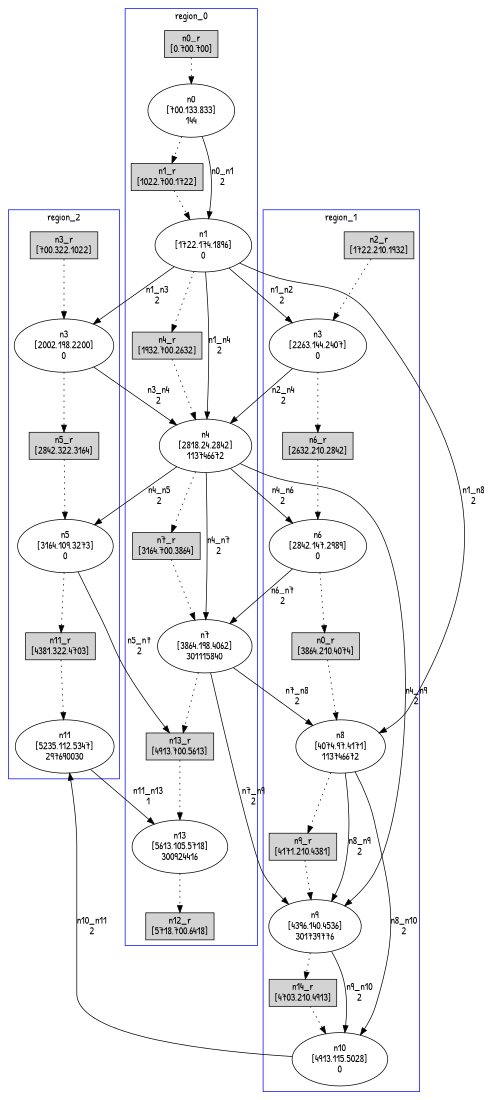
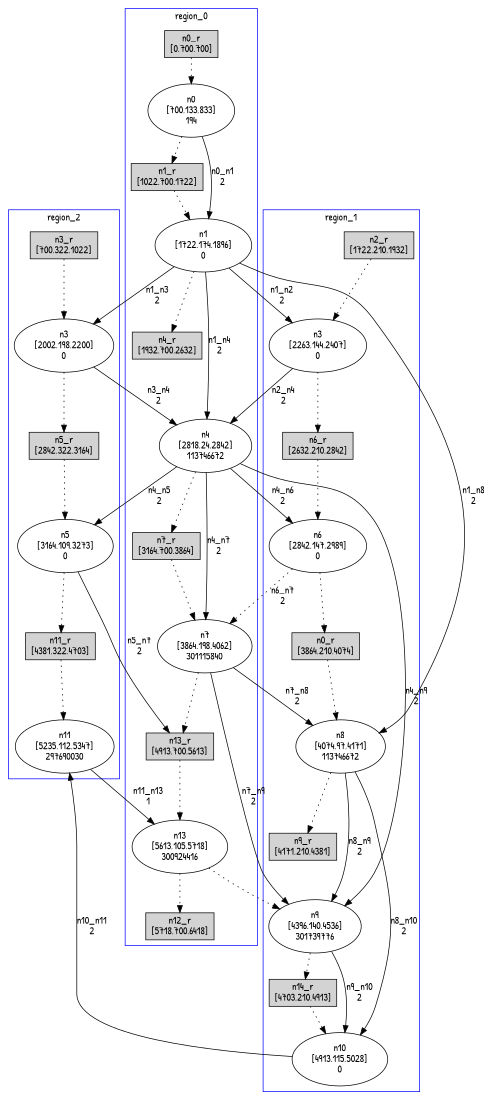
node "n0 [700,133,833] 144": label "n0 [700,133,833] 144" -> "n0 [700,133,833] 194"
edge "n4_r [1932,700,2632]" -> "n4 [2818,24,2842] 113746672": removed
edge "n6 [2842,147,2989] 0" -> "n7 [3864,198,4062] 301115840": style solid -> dotted
edge "n9_r [4171,210,4381]" -> "n9 [4396,140,4536] 301739776": now "n13 [5613,105,5718] 300924416" -> "n9 [4396,140,4536] 301739776"
